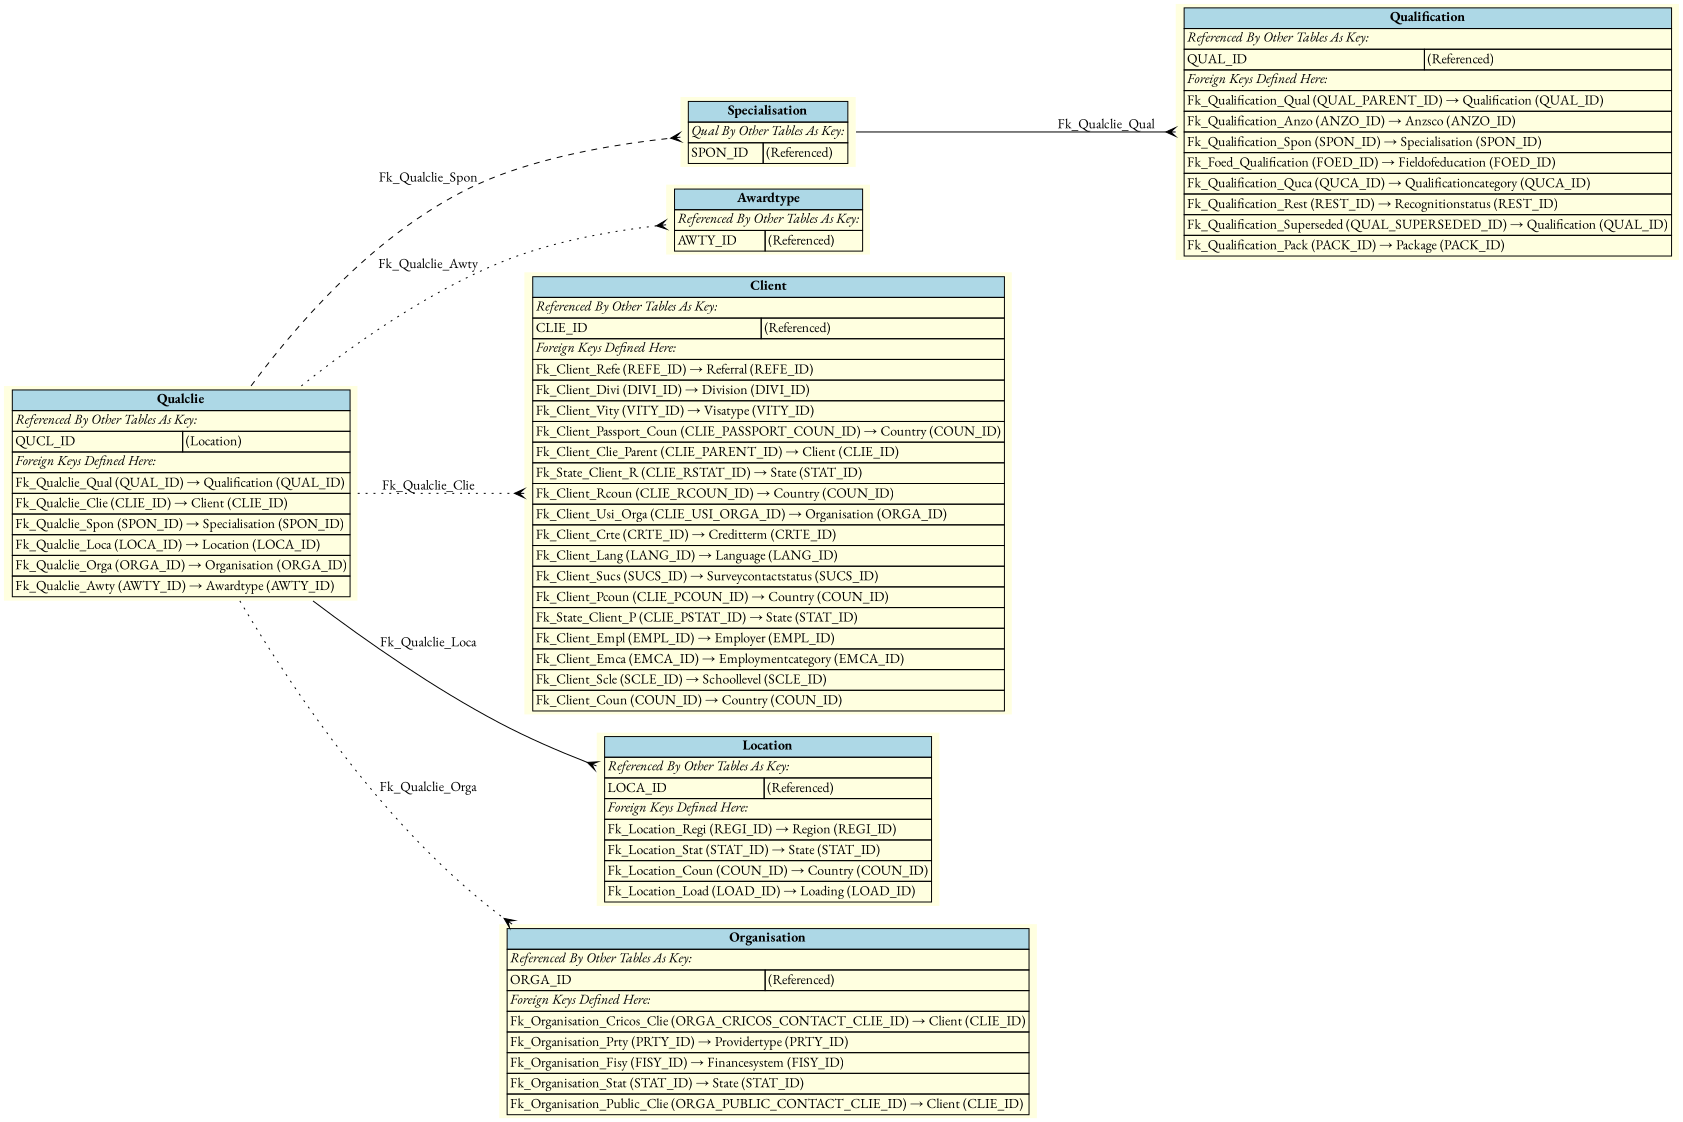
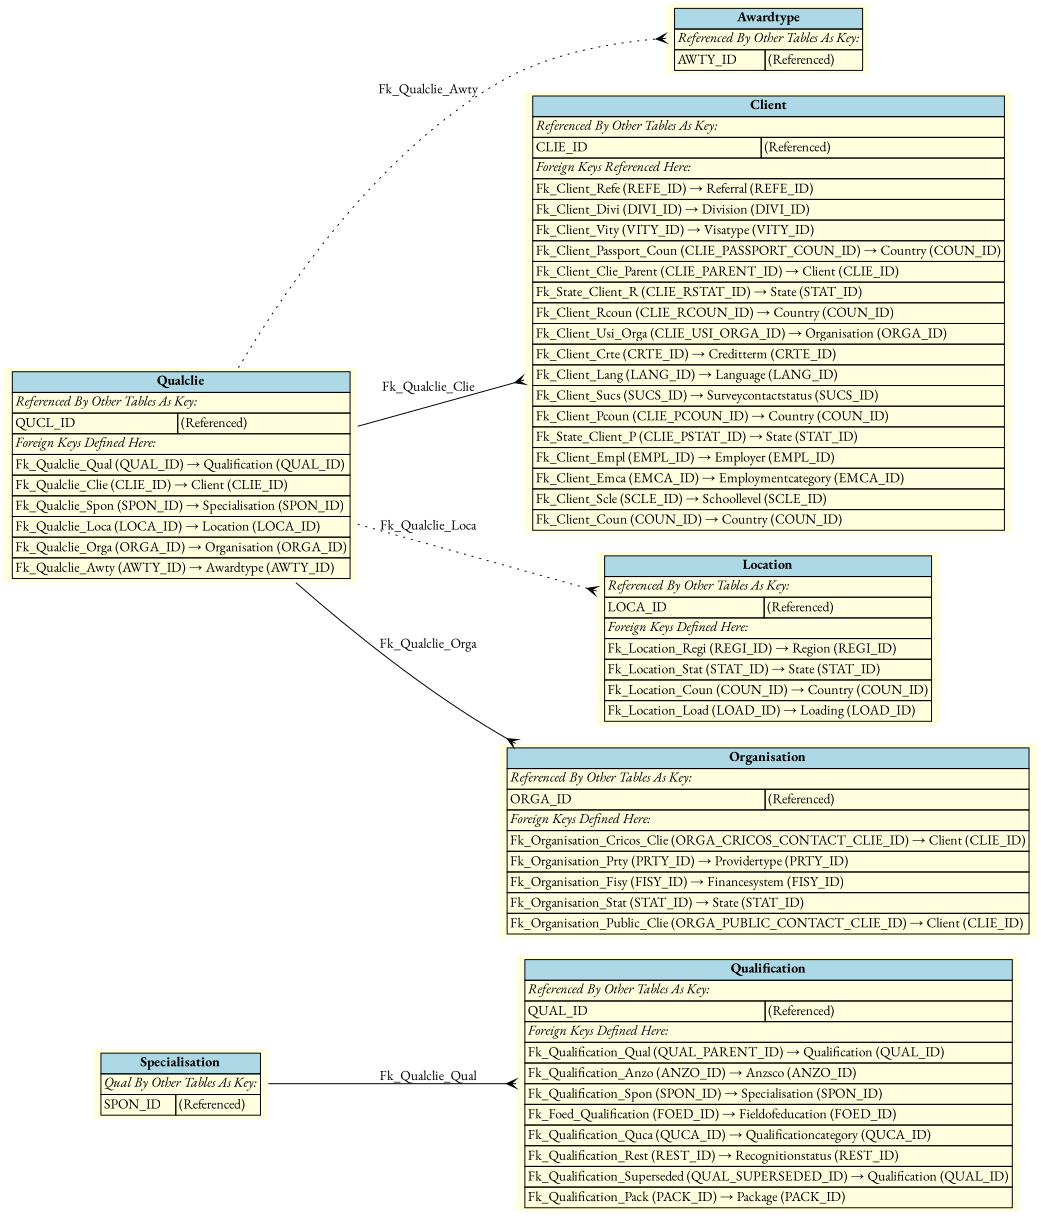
edge "Specialisation" -- "Qualclie": removed, label "Fk_Qualclie_Spon"
node "Client": text "Foreign Keys Defined Here:" -> "Foreign Keys Referenced Here:"
node "Qualclie": text "(Location)" -> "(Referenced)"
edge "Qualclie" -- "Client": style dotted -> solid
edge "Qualclie" -- "Location": style solid -> dotted
edge "Qualclie" -- "Organisation": style dotted -> solid
